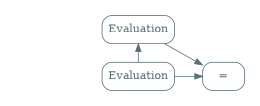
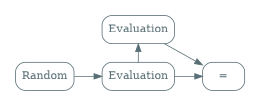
node "Random": added
